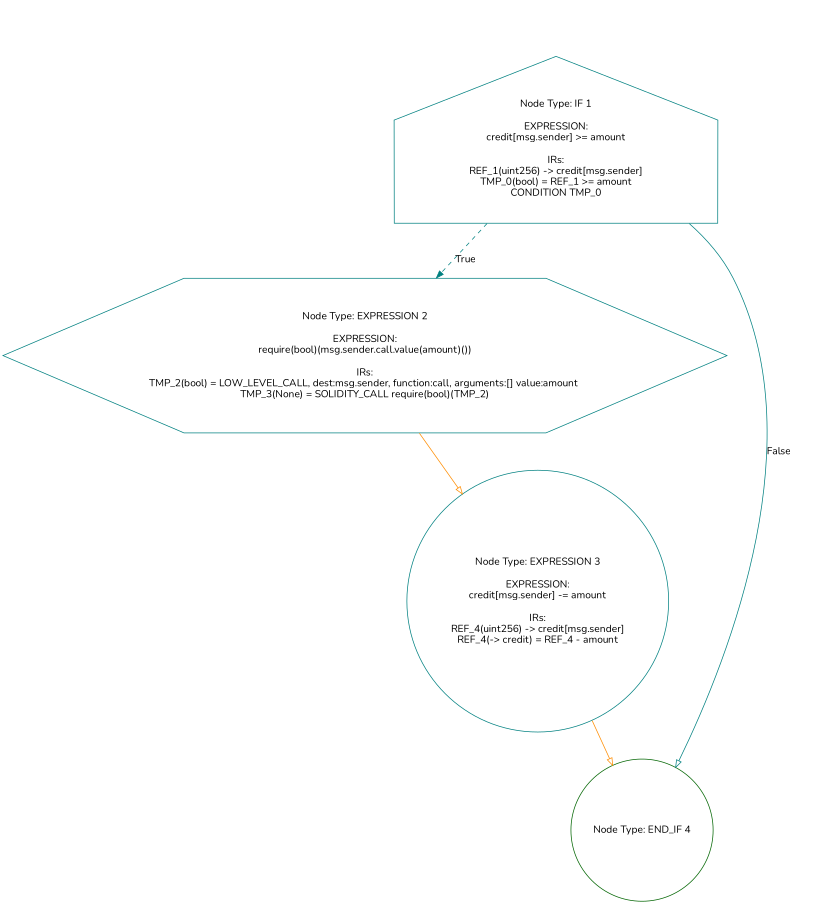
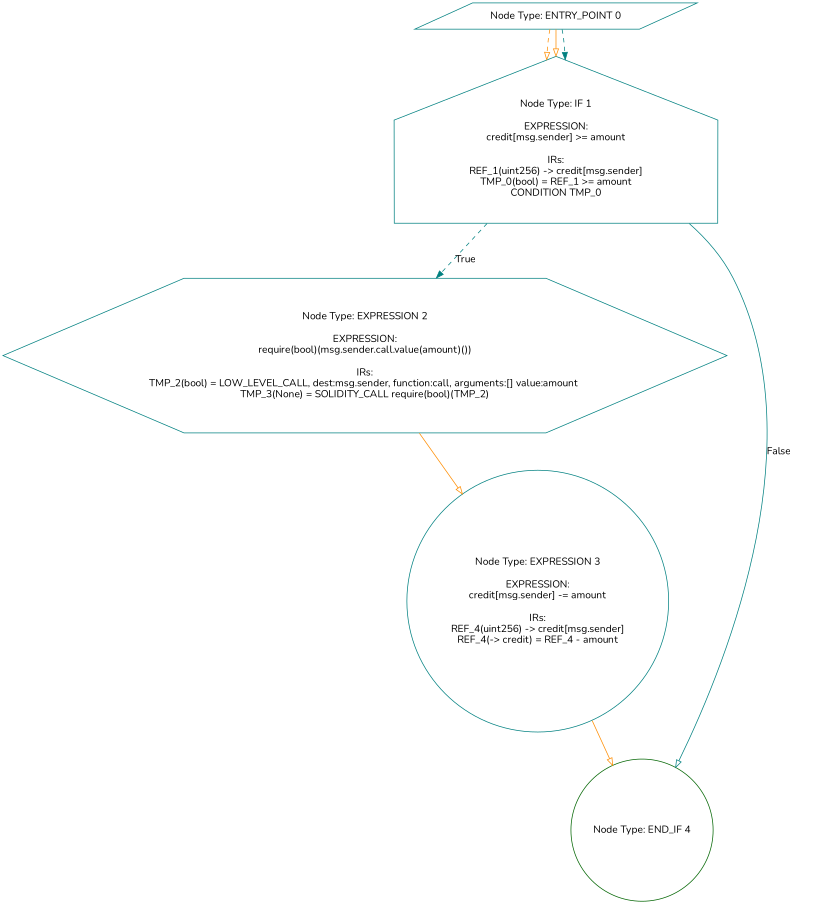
node "Node Type: ENTRY_POINT 0": added
